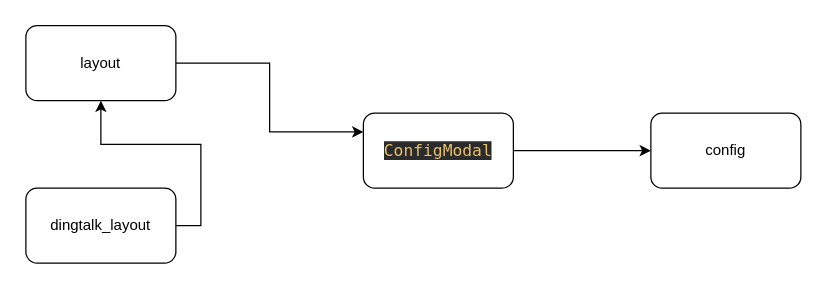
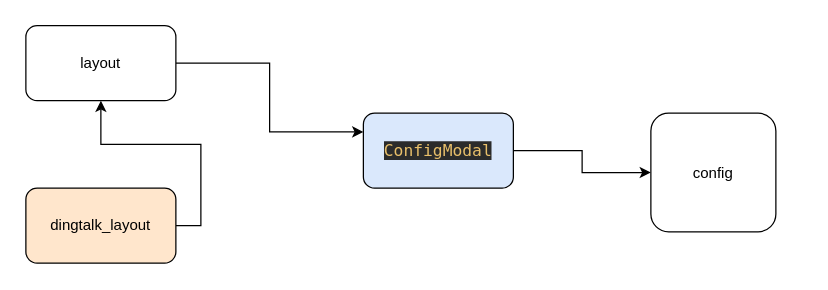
node "ConfigModal": fillcolor #ffffff -> #dae8fc
node "config": size 150x75 -> 125x119
node "dingtalk_layout": fillcolor #ffffff -> #ffe6cc
